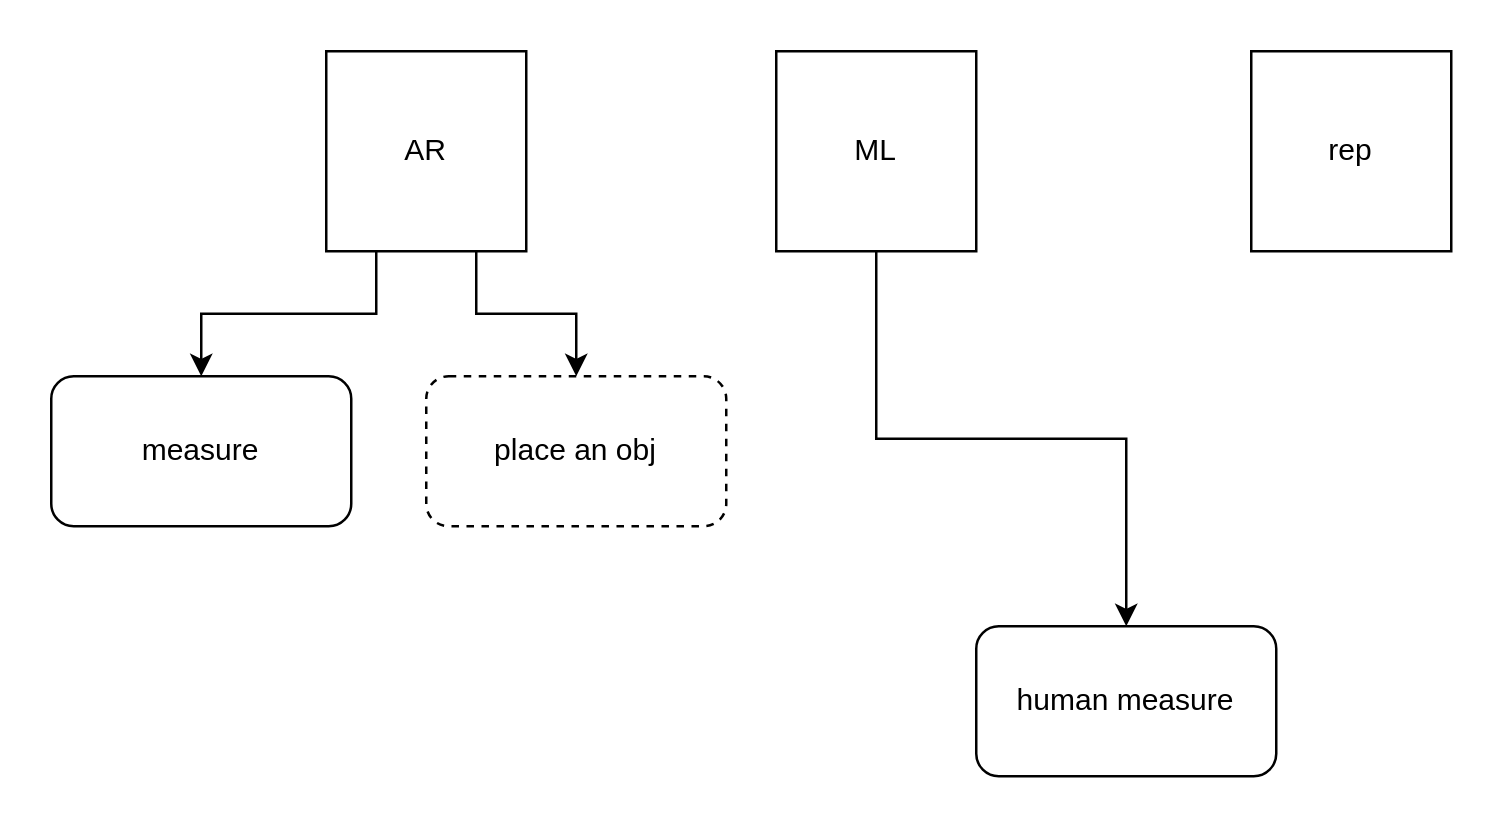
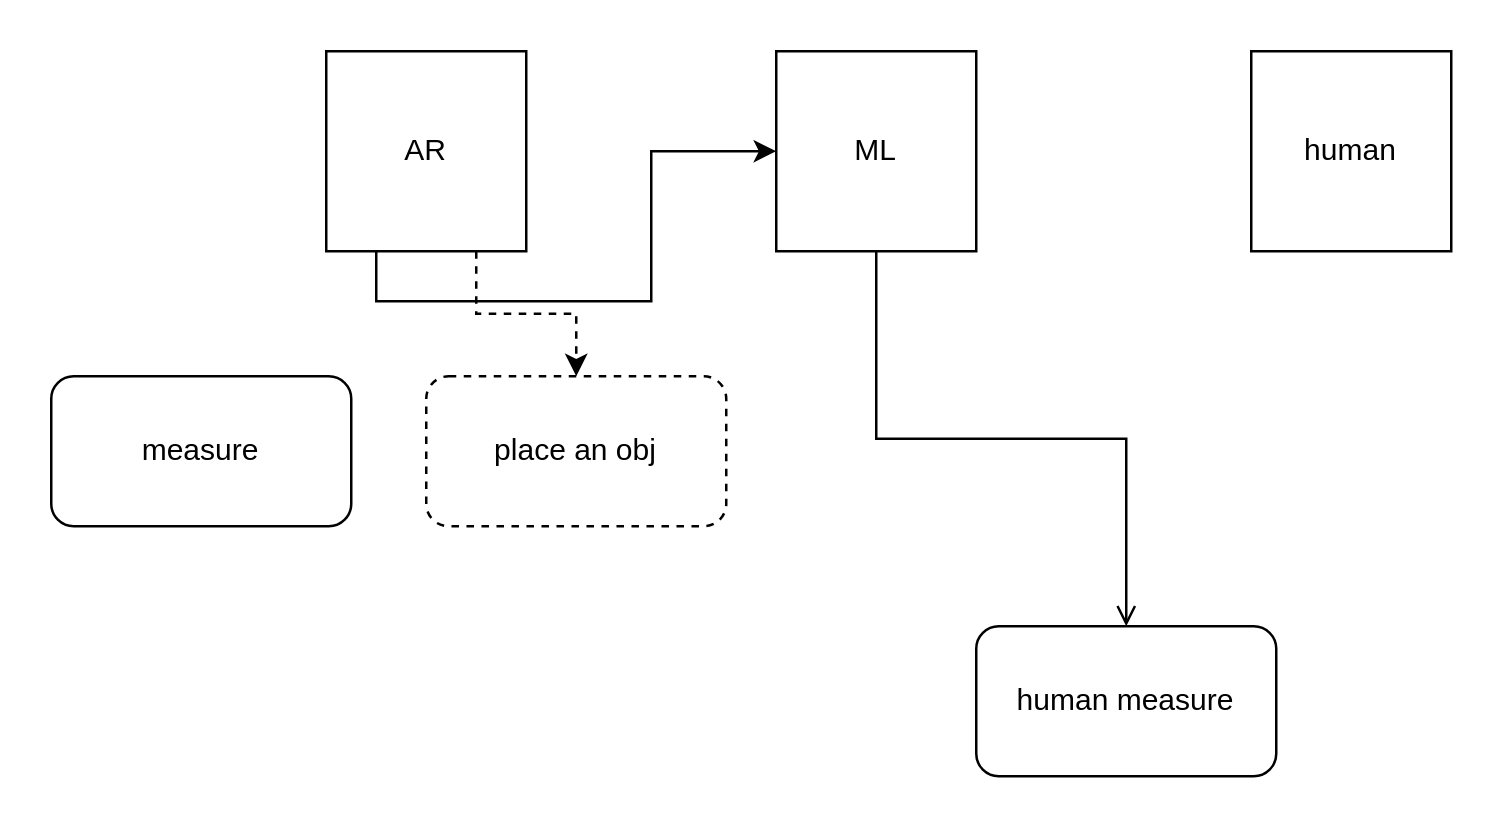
node "rep": label "rep" -> "human"
edge "AR" -> "measure": now "AR" -> "ML"
edge "AR" -> "place an obj": style solid -> dashed
edge "ML" -> "human measure": arrowhead classic -> open
